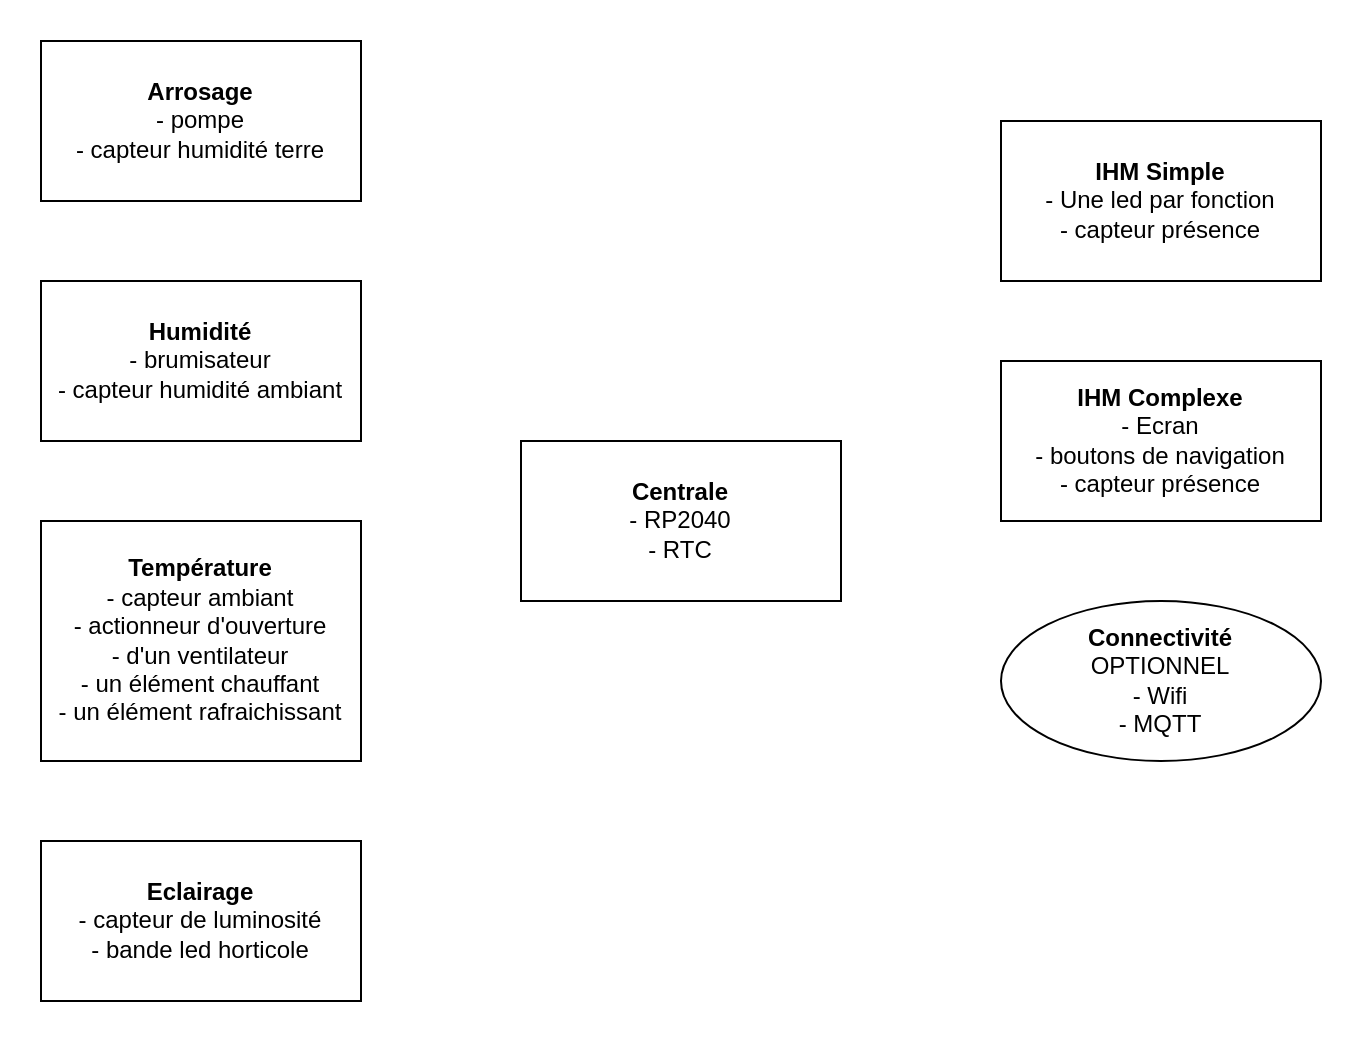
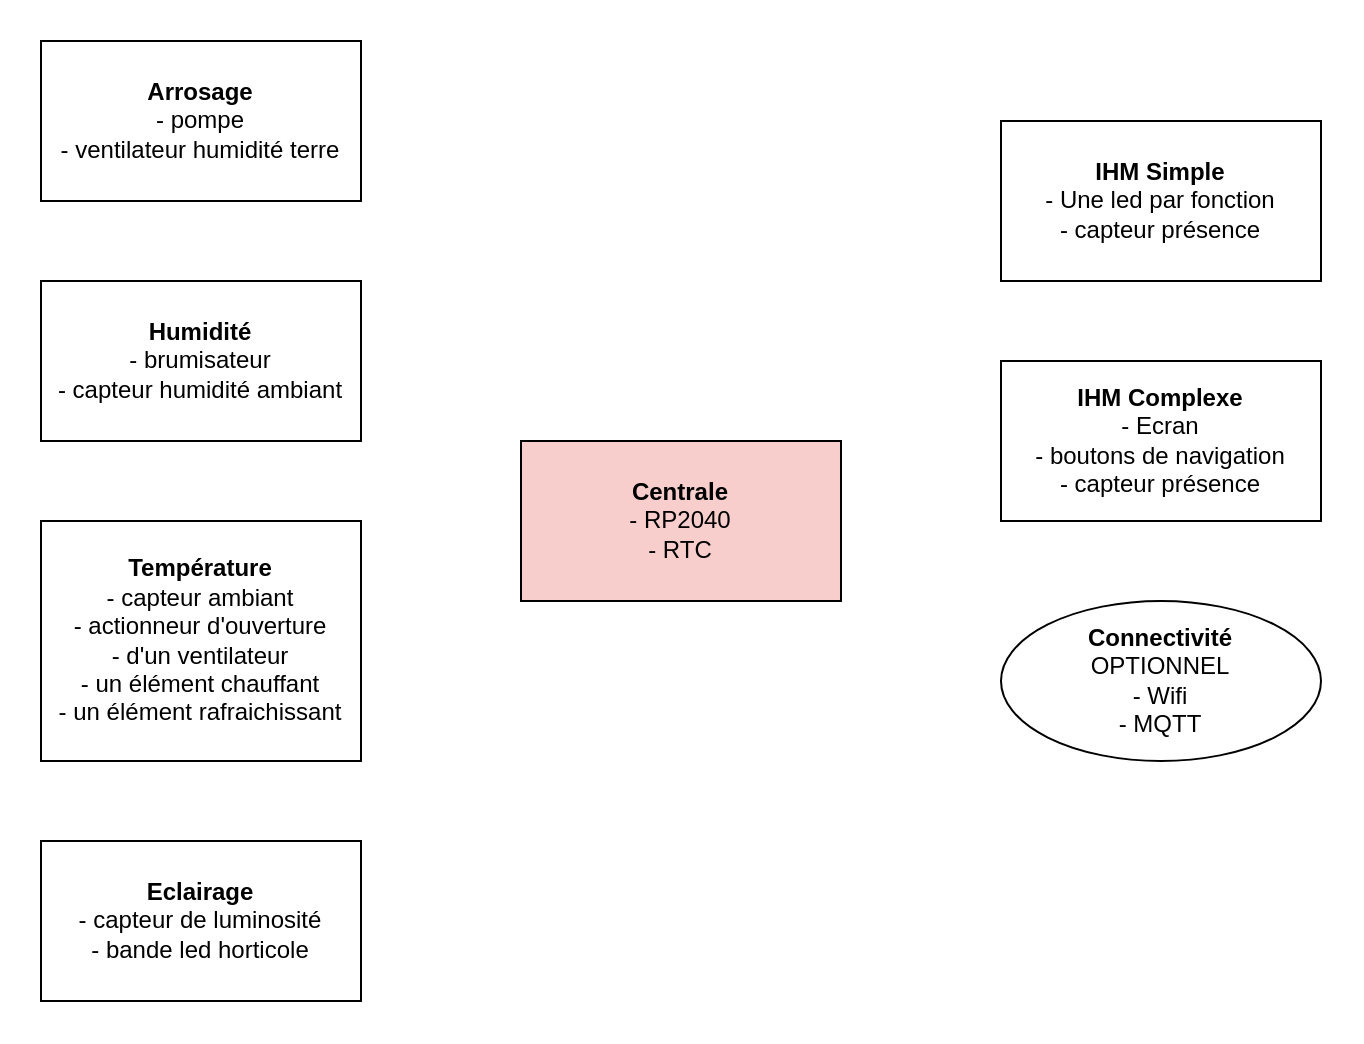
node "Arrosage - pompe - capteur humidité terre": label "Arrosage - pompe - capteur humidité terre" -> "Arrosage - pompe - ventilateur humidité terre"
node "Centrale - RP2040 - RTC": fillcolor #ffffff -> #f8cecc
